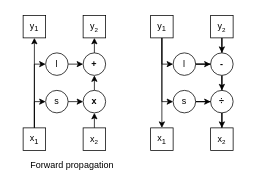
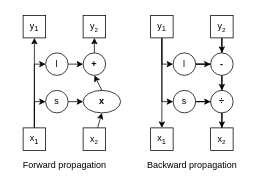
node "x": size 23x23 -> 38x23
node "Forward propagation": moved (72, 165) -> (64, 165)
node "Backward propagation": added
